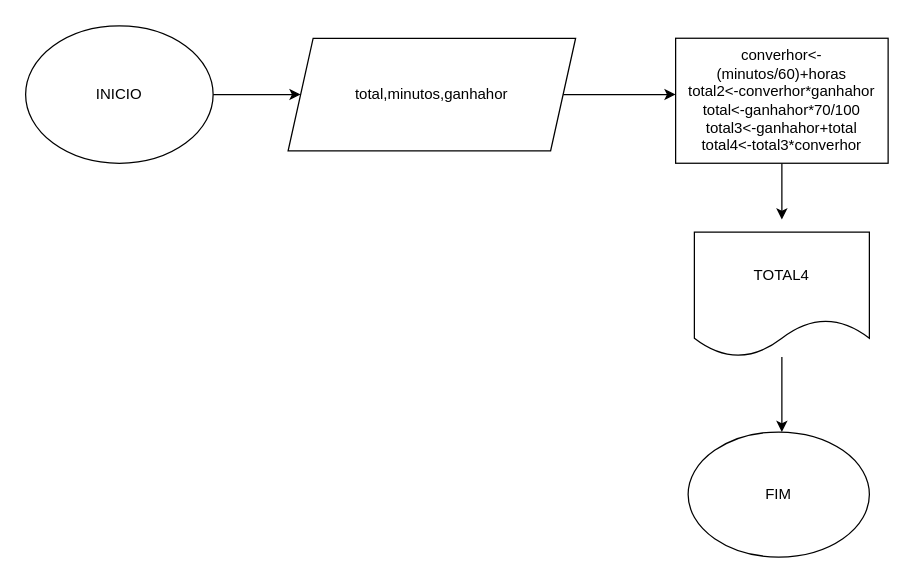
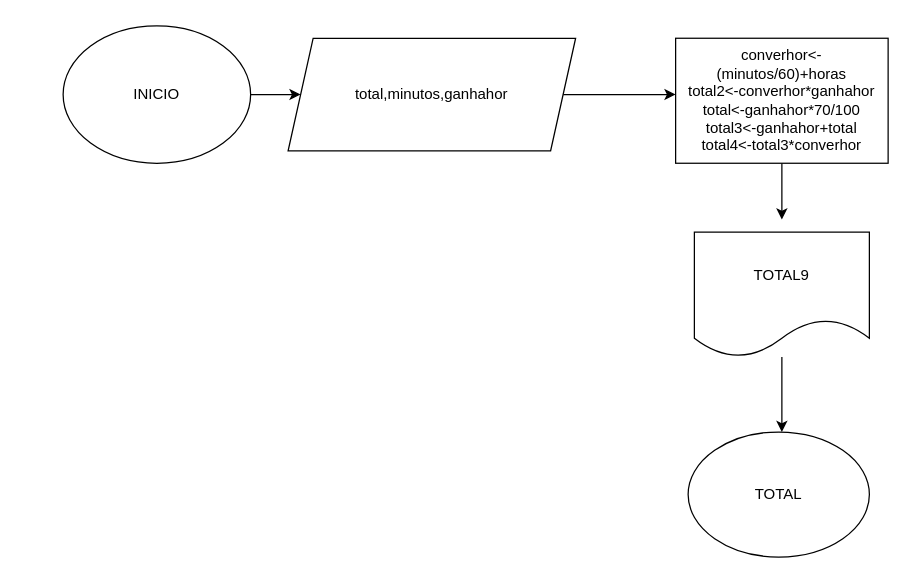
node "INICIO": moved (119, 94) -> (157, 94)
node "TOTAL4": label "TOTAL4" -> "TOTAL9"
node "FIM": label "FIM" -> "TOTAL"
